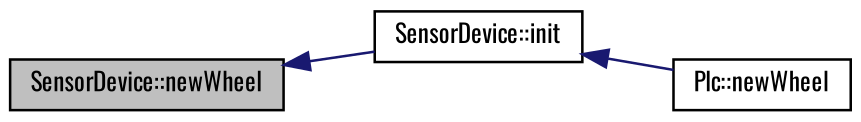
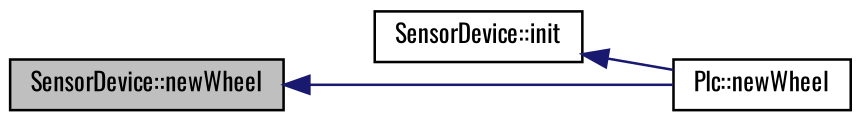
edge "SensorDevice::init" -> "SensorDevice::newWheel": now "Plc::newWheel" -> "SensorDevice::newWheel"
